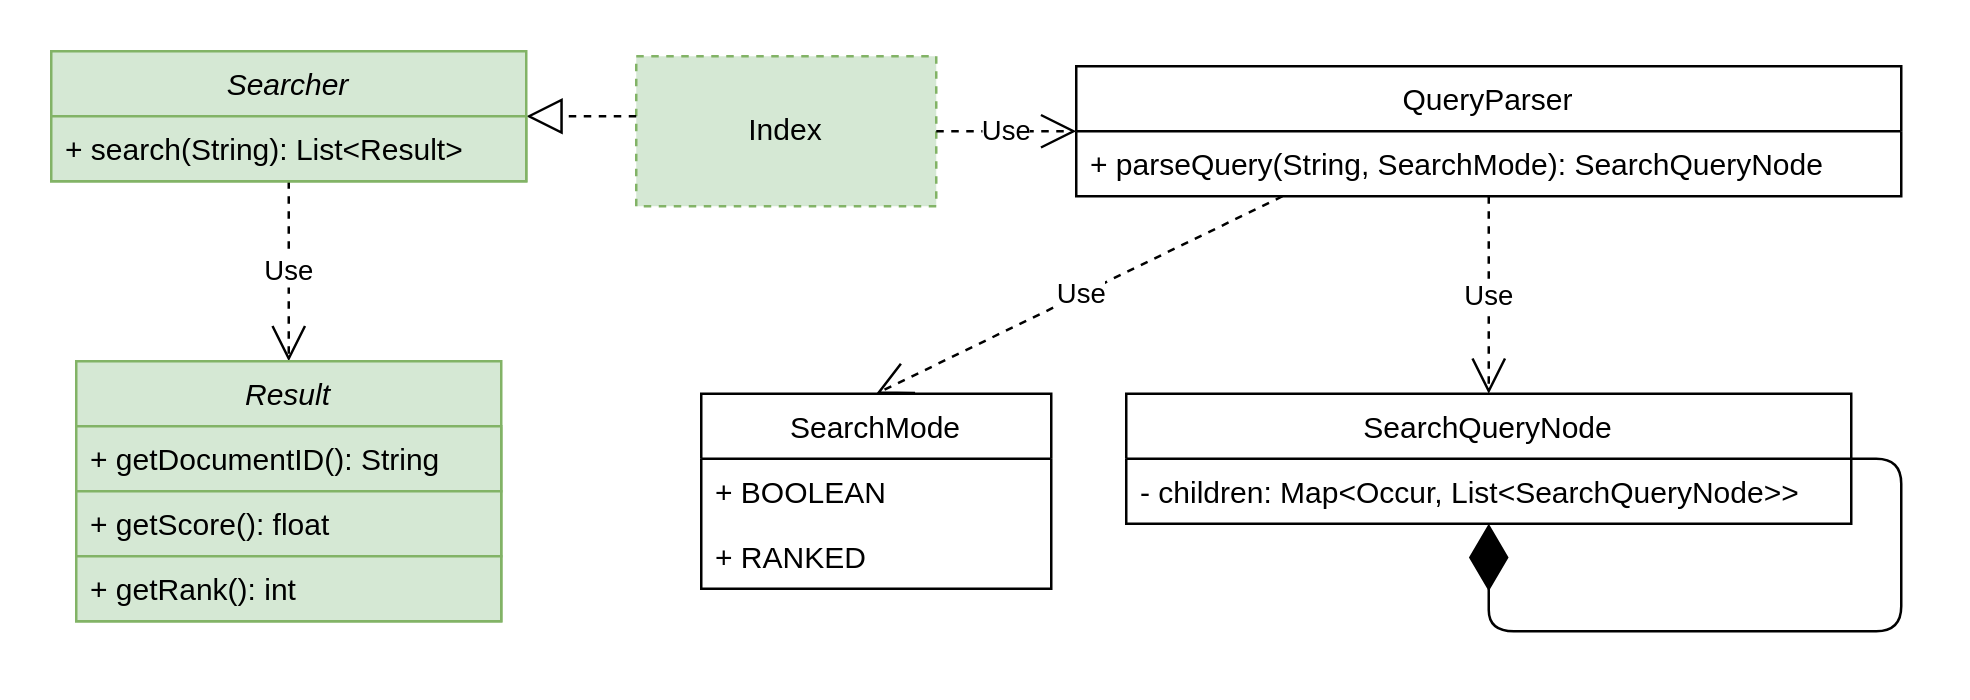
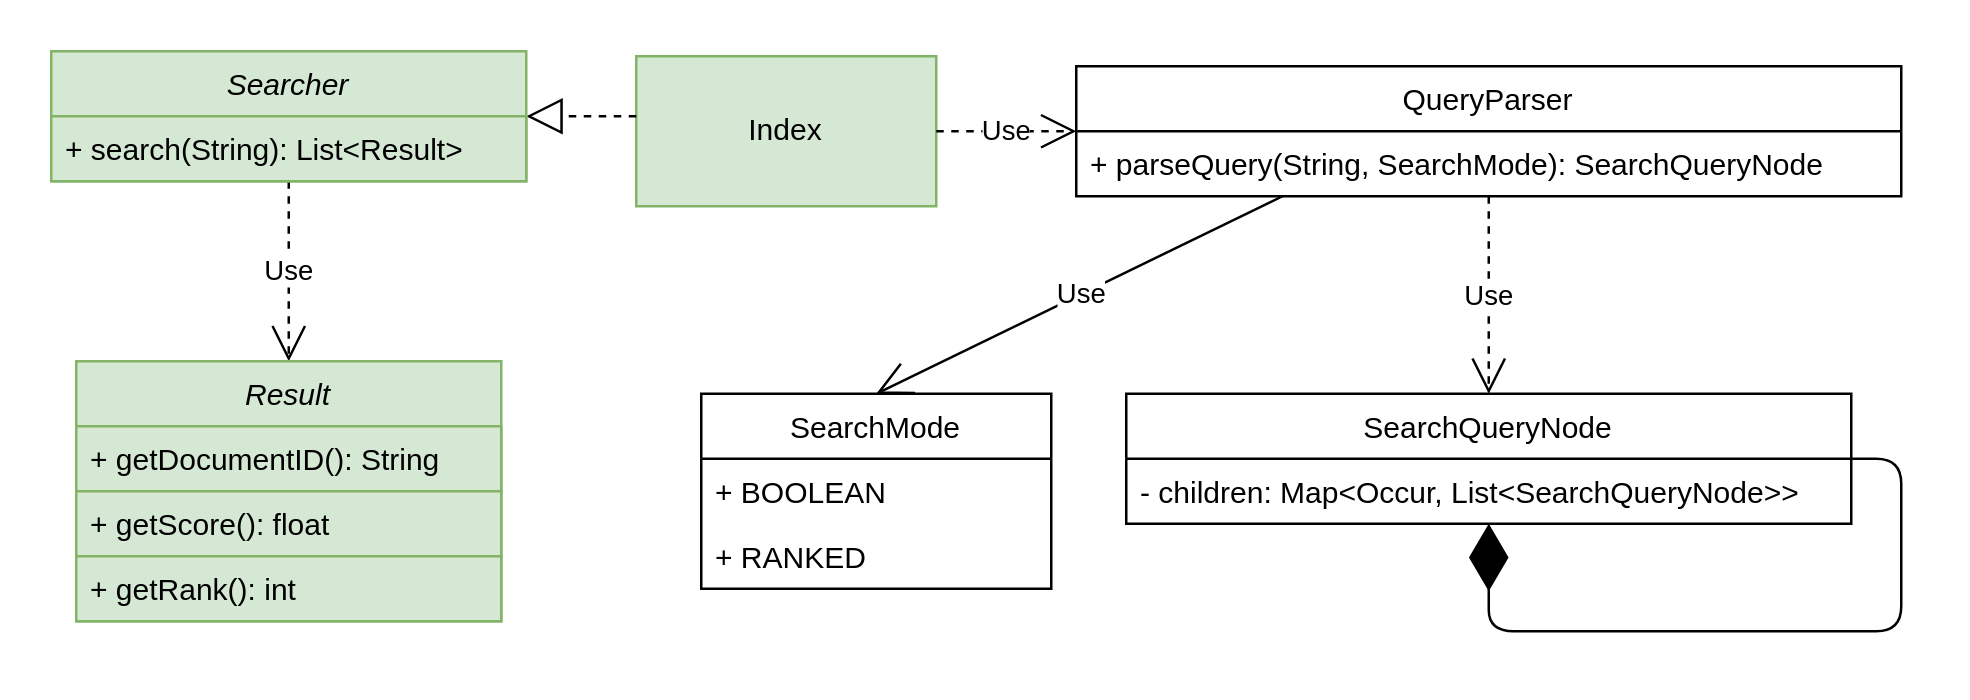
node "Index": style dashed -> solid
edge "QueryParser" -> "SearchMode": style dashed -> solid
